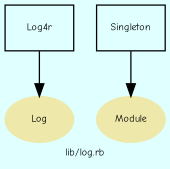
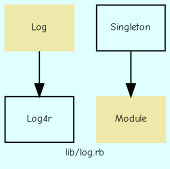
edge "Log4r" -> "Log": reversed
node "Log": shape ellipse -> box
node "Module": shape ellipse -> box
